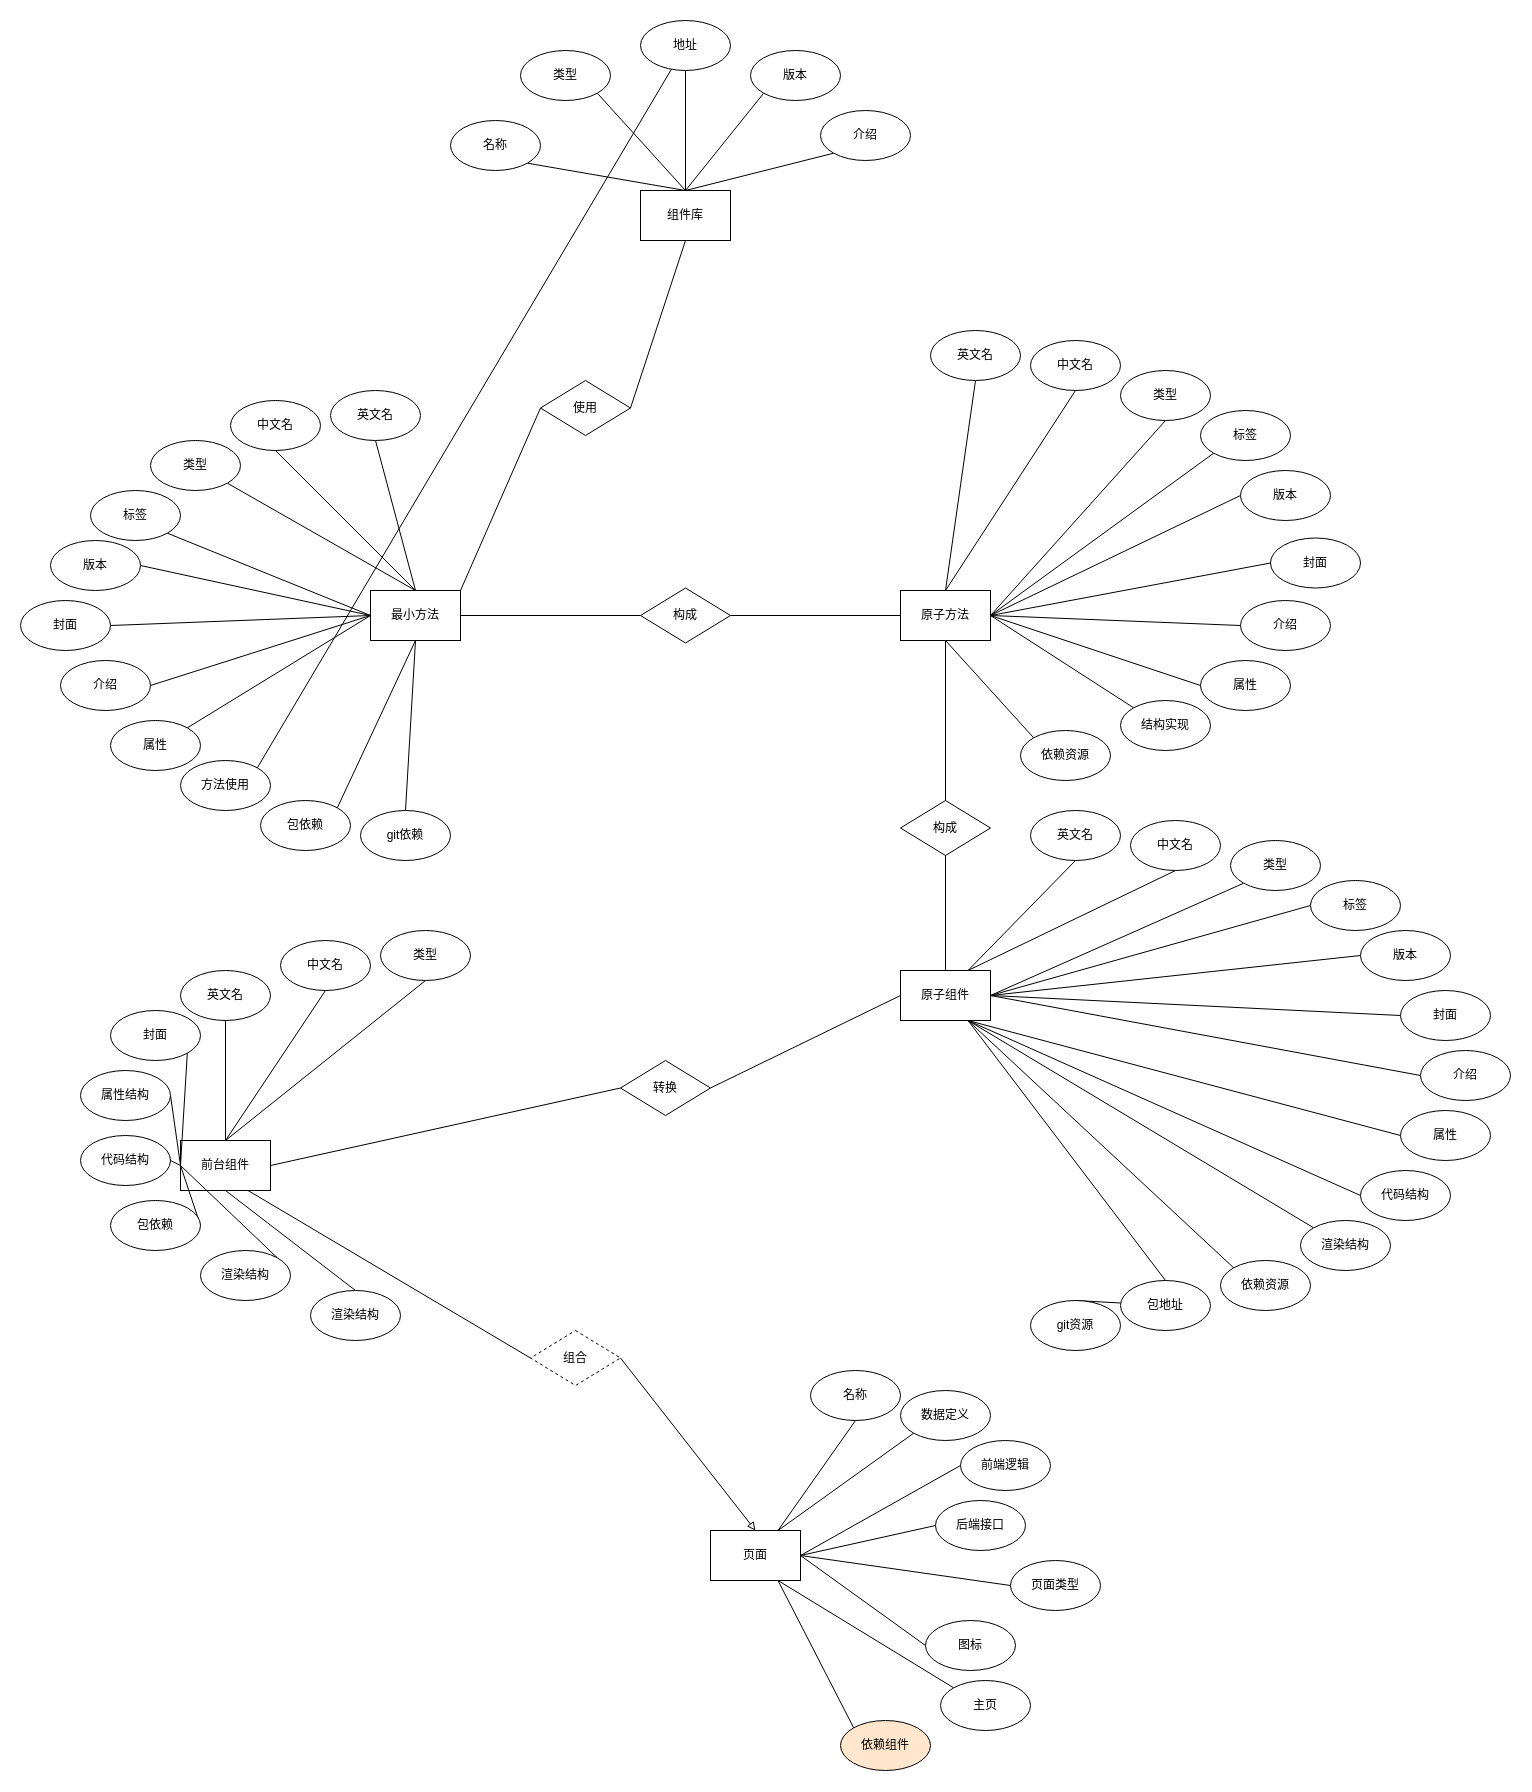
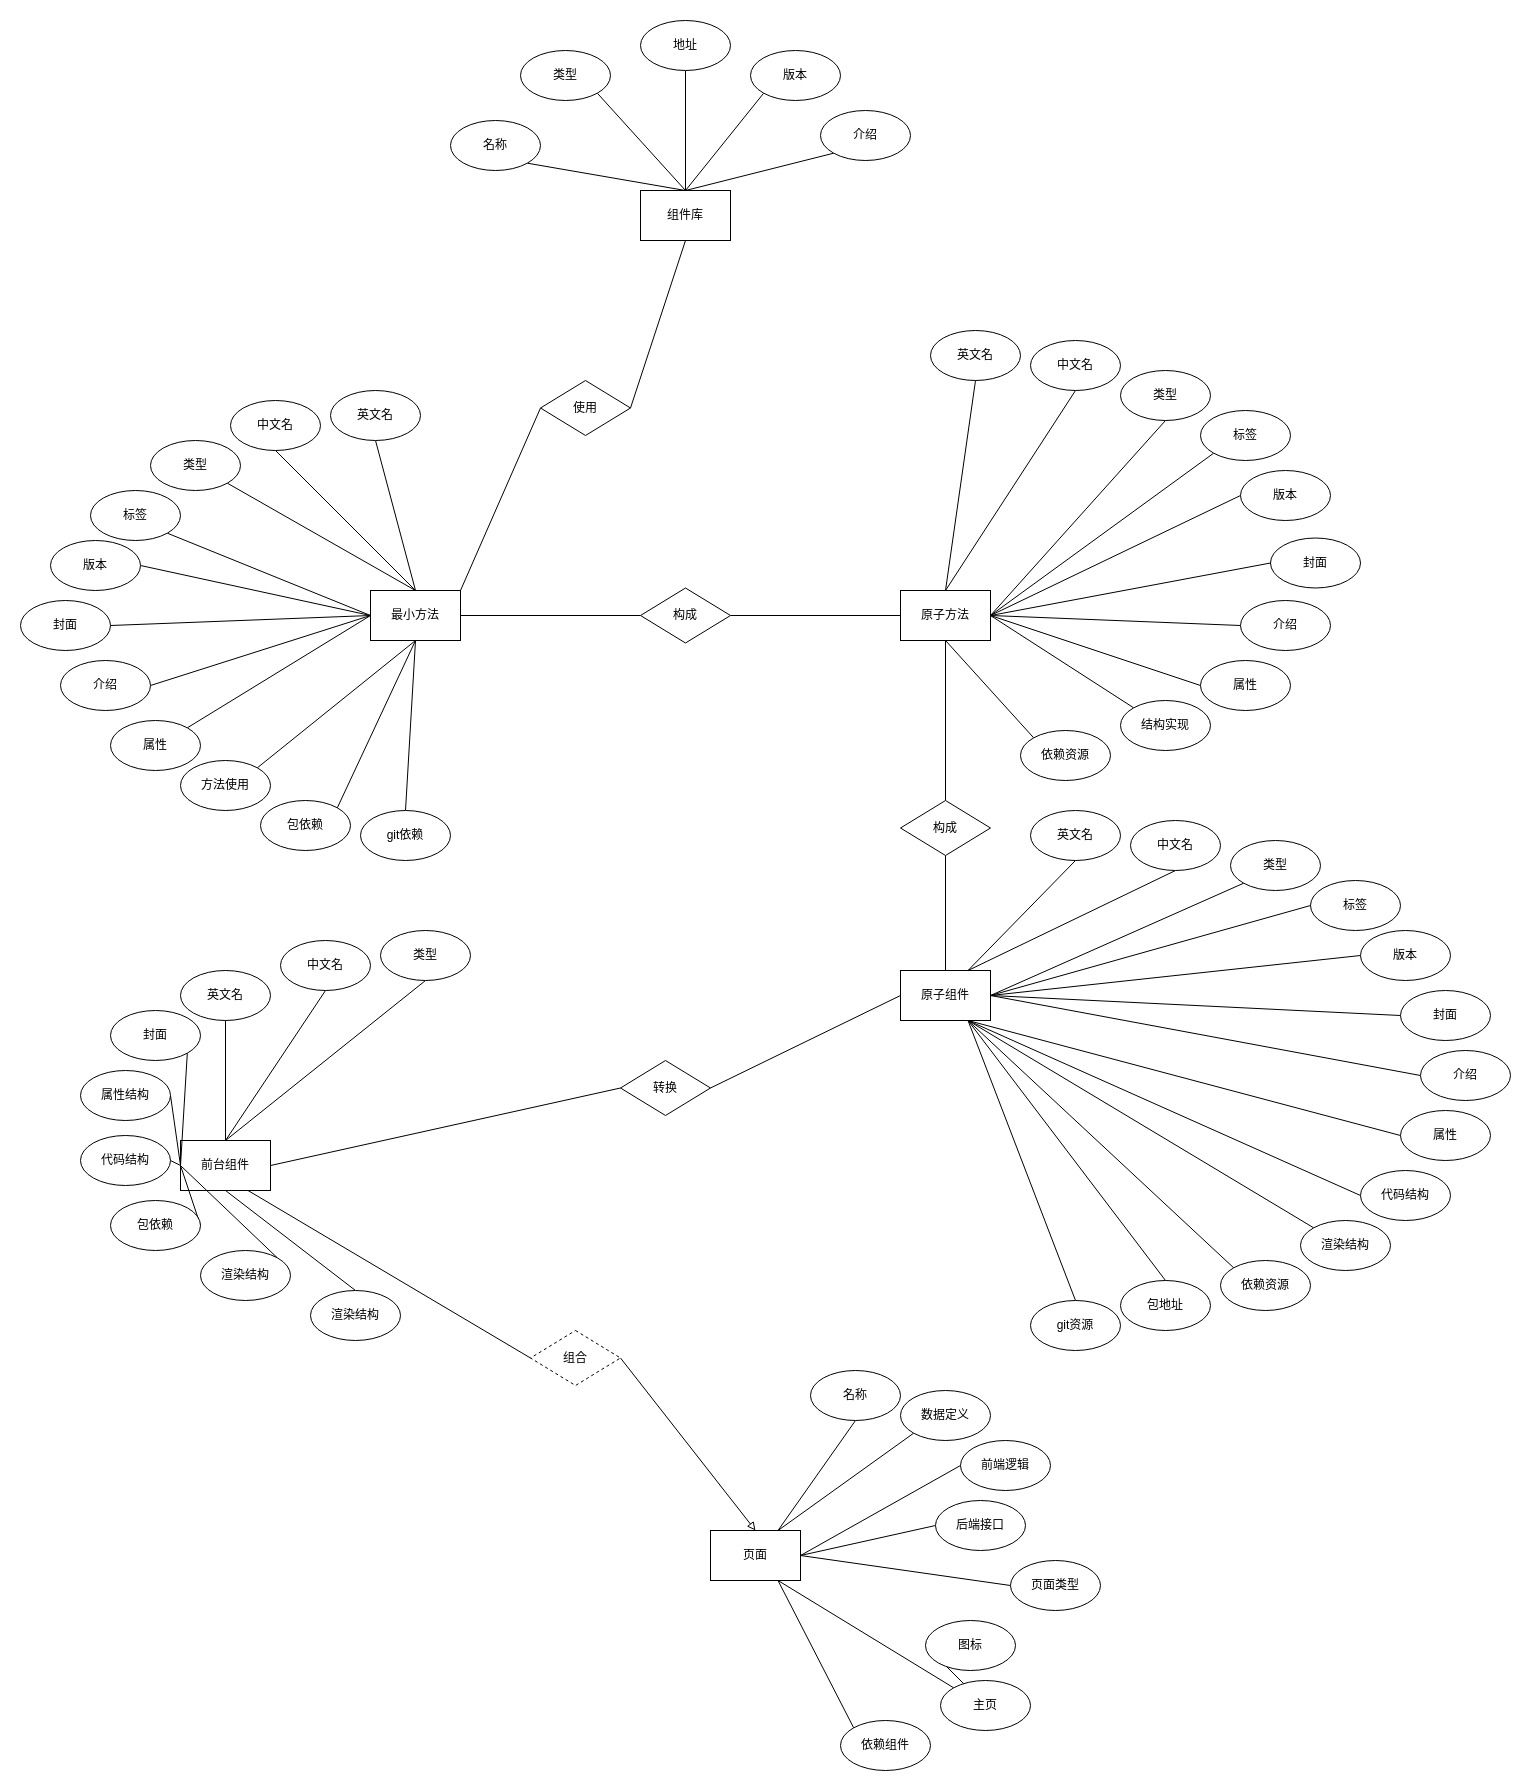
edge "地址" -- "方法使用": now "最小方法" -- "方法使用"
edge "包地址" -- "git资源": now "原子组件" -- "git资源"
edge "页面" -- "图标": now "主页" -- "图标"
node "依赖组件": fillcolor #ffe6cc -> #ffffff
